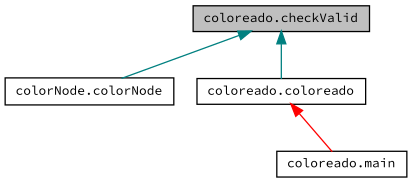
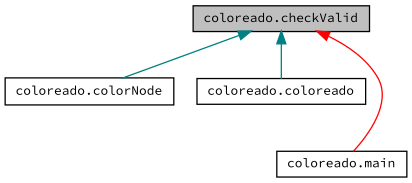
node "colorNode.colorNode": label "colorNode.colorNode" -> "coloreado.colorNode"
edge "coloreado.main" -> "coloreado.coloreado": now "coloreado.main" -> "coloreado.checkValid"
